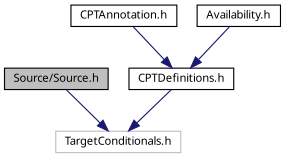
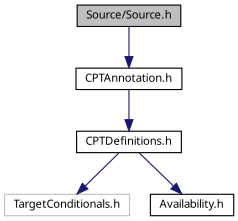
edge "Availability.h" -> "CPTDefinitions.h": reversed
edge "Source/Source.h" -> "TargetConditionals.h": now "Source/Source.h" -> "CPTAnnotation.h"
